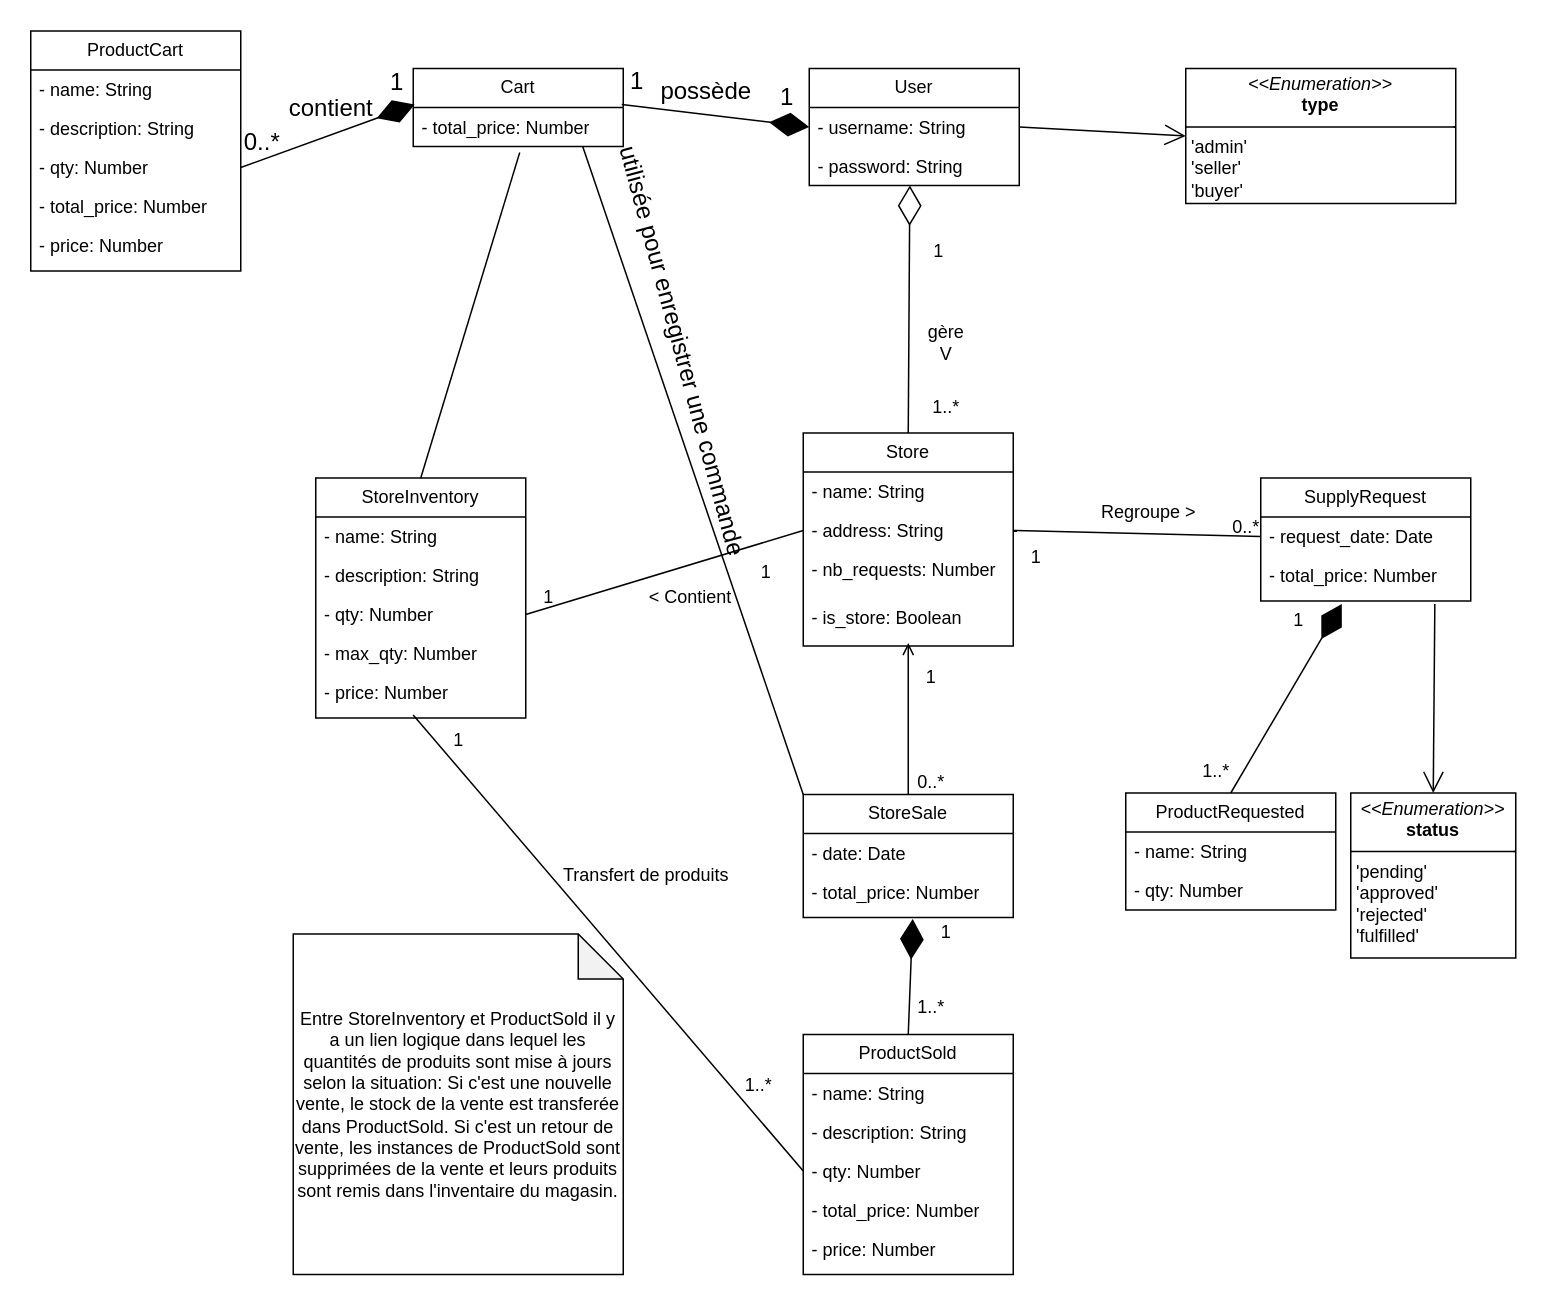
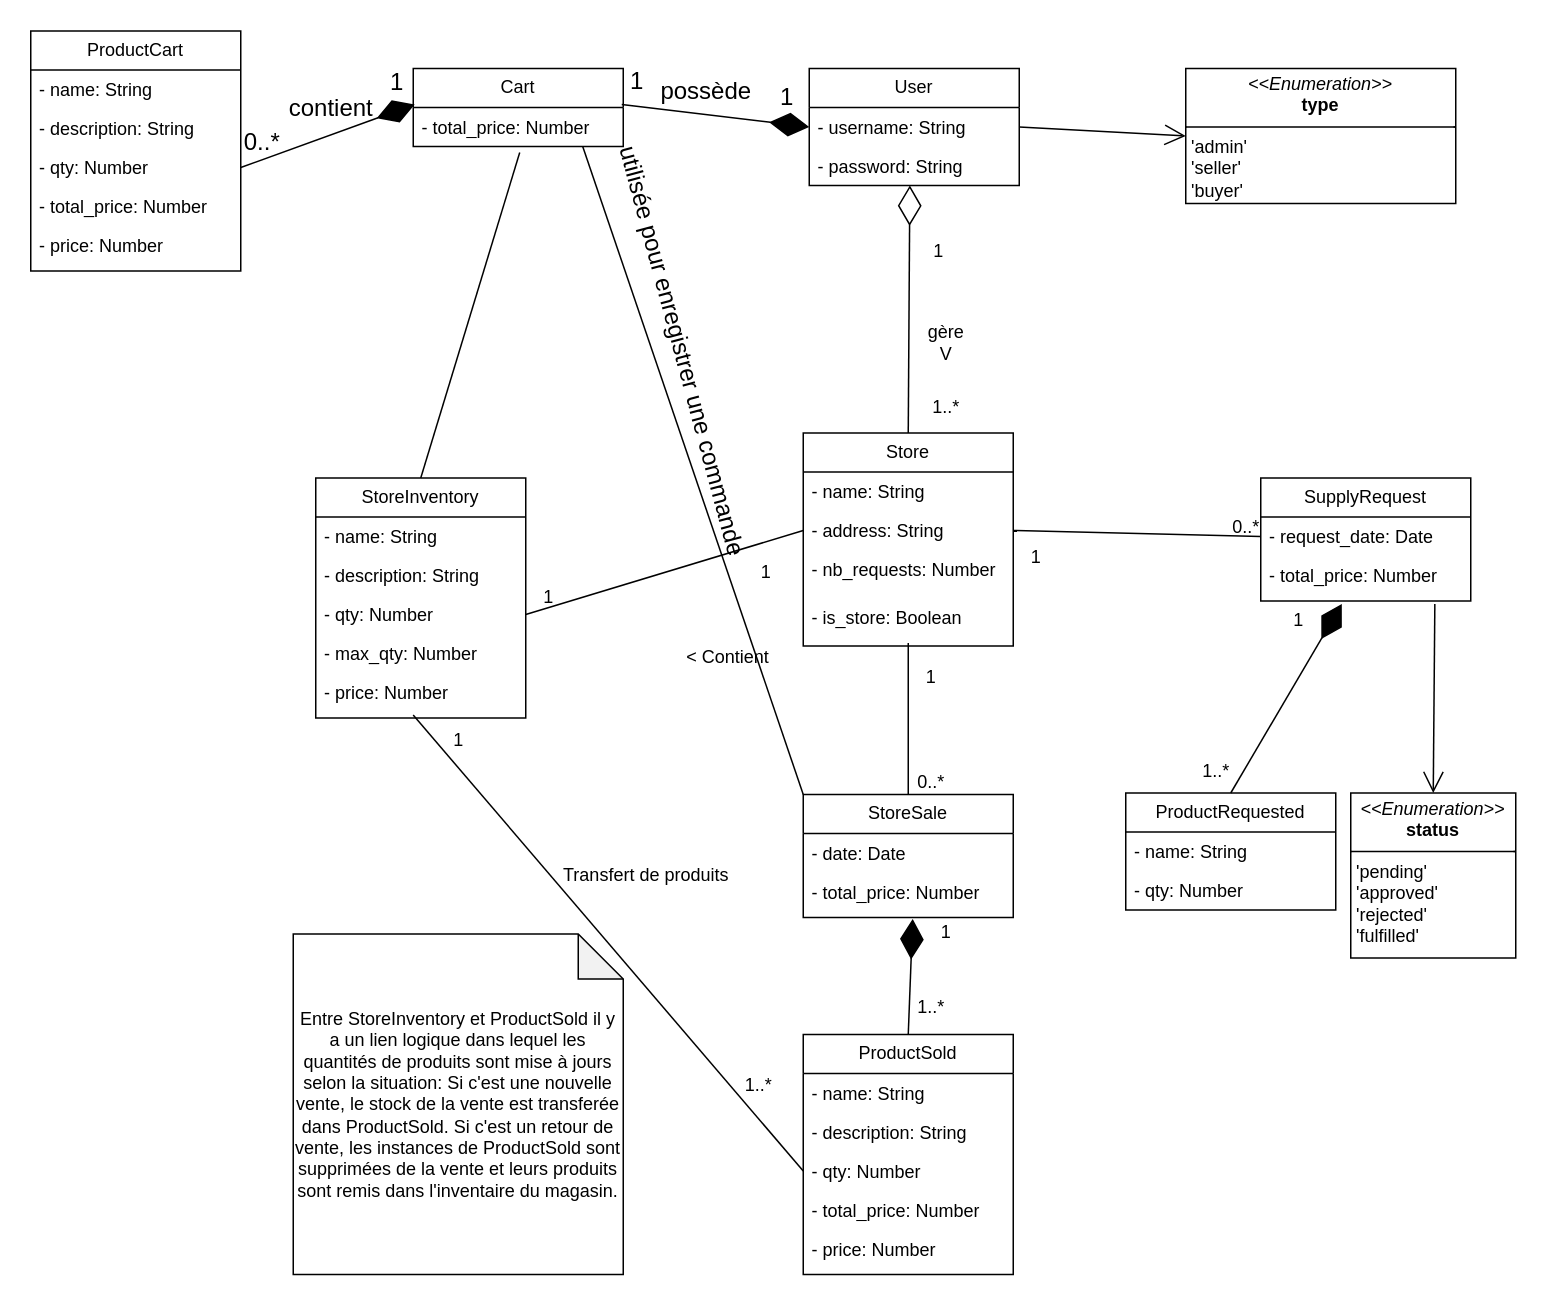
node "Regroupe >": removed
node "< Contient": moved (691, 598) -> (728, 658)
edge "StoreSale" -> "- is_store: Boolean": arrowhead open -> none
